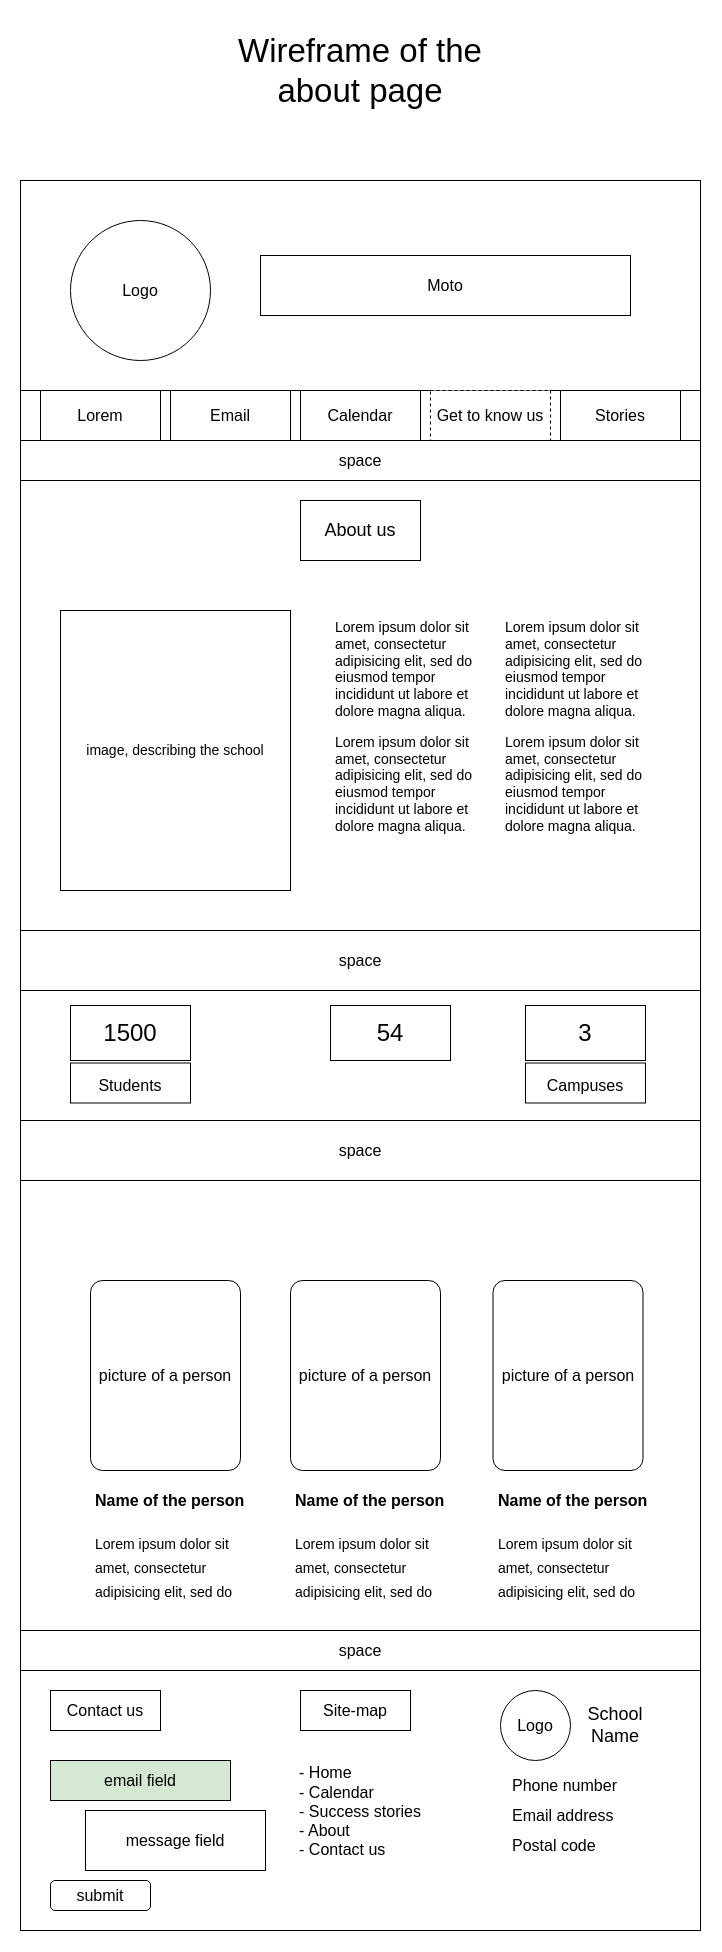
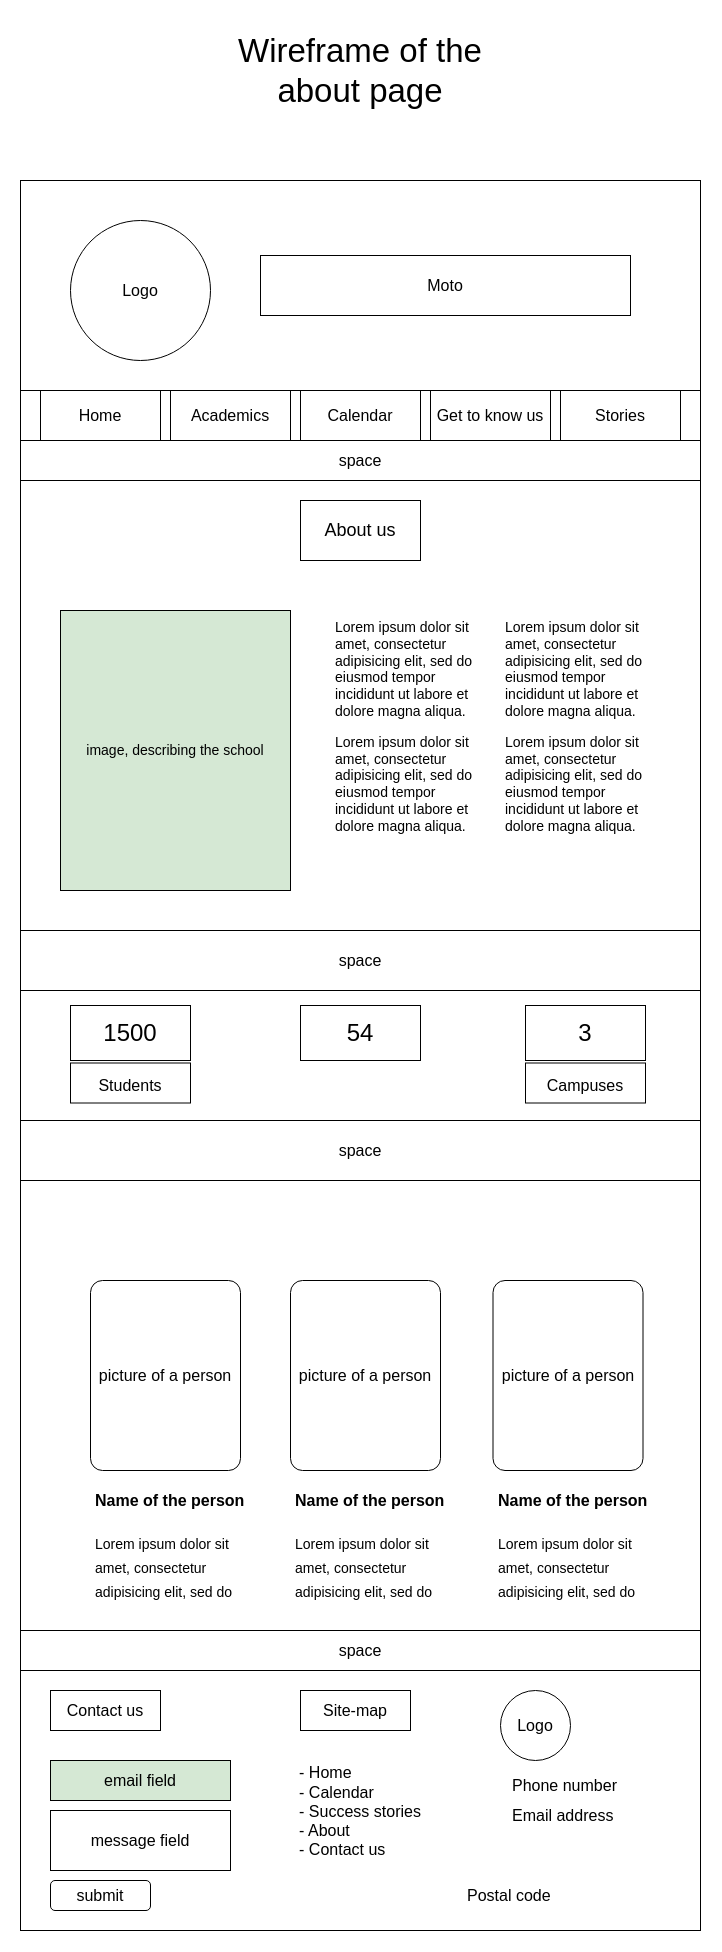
node "Lorem": label "Lorem" -> "Home"
node "Email": label "Email" -> "Academics"
node "Get to know us": style dashed -> solid
node "image, describing the school": fillcolor #ffffff -> #d5e8d4
node "54": moved (391, 1033) -> (361, 1033)
node "School Name": removed
node "message field": moved (176, 1841) -> (141, 1841)
node "Postal code": moved (578, 1846) -> (533, 1896)
